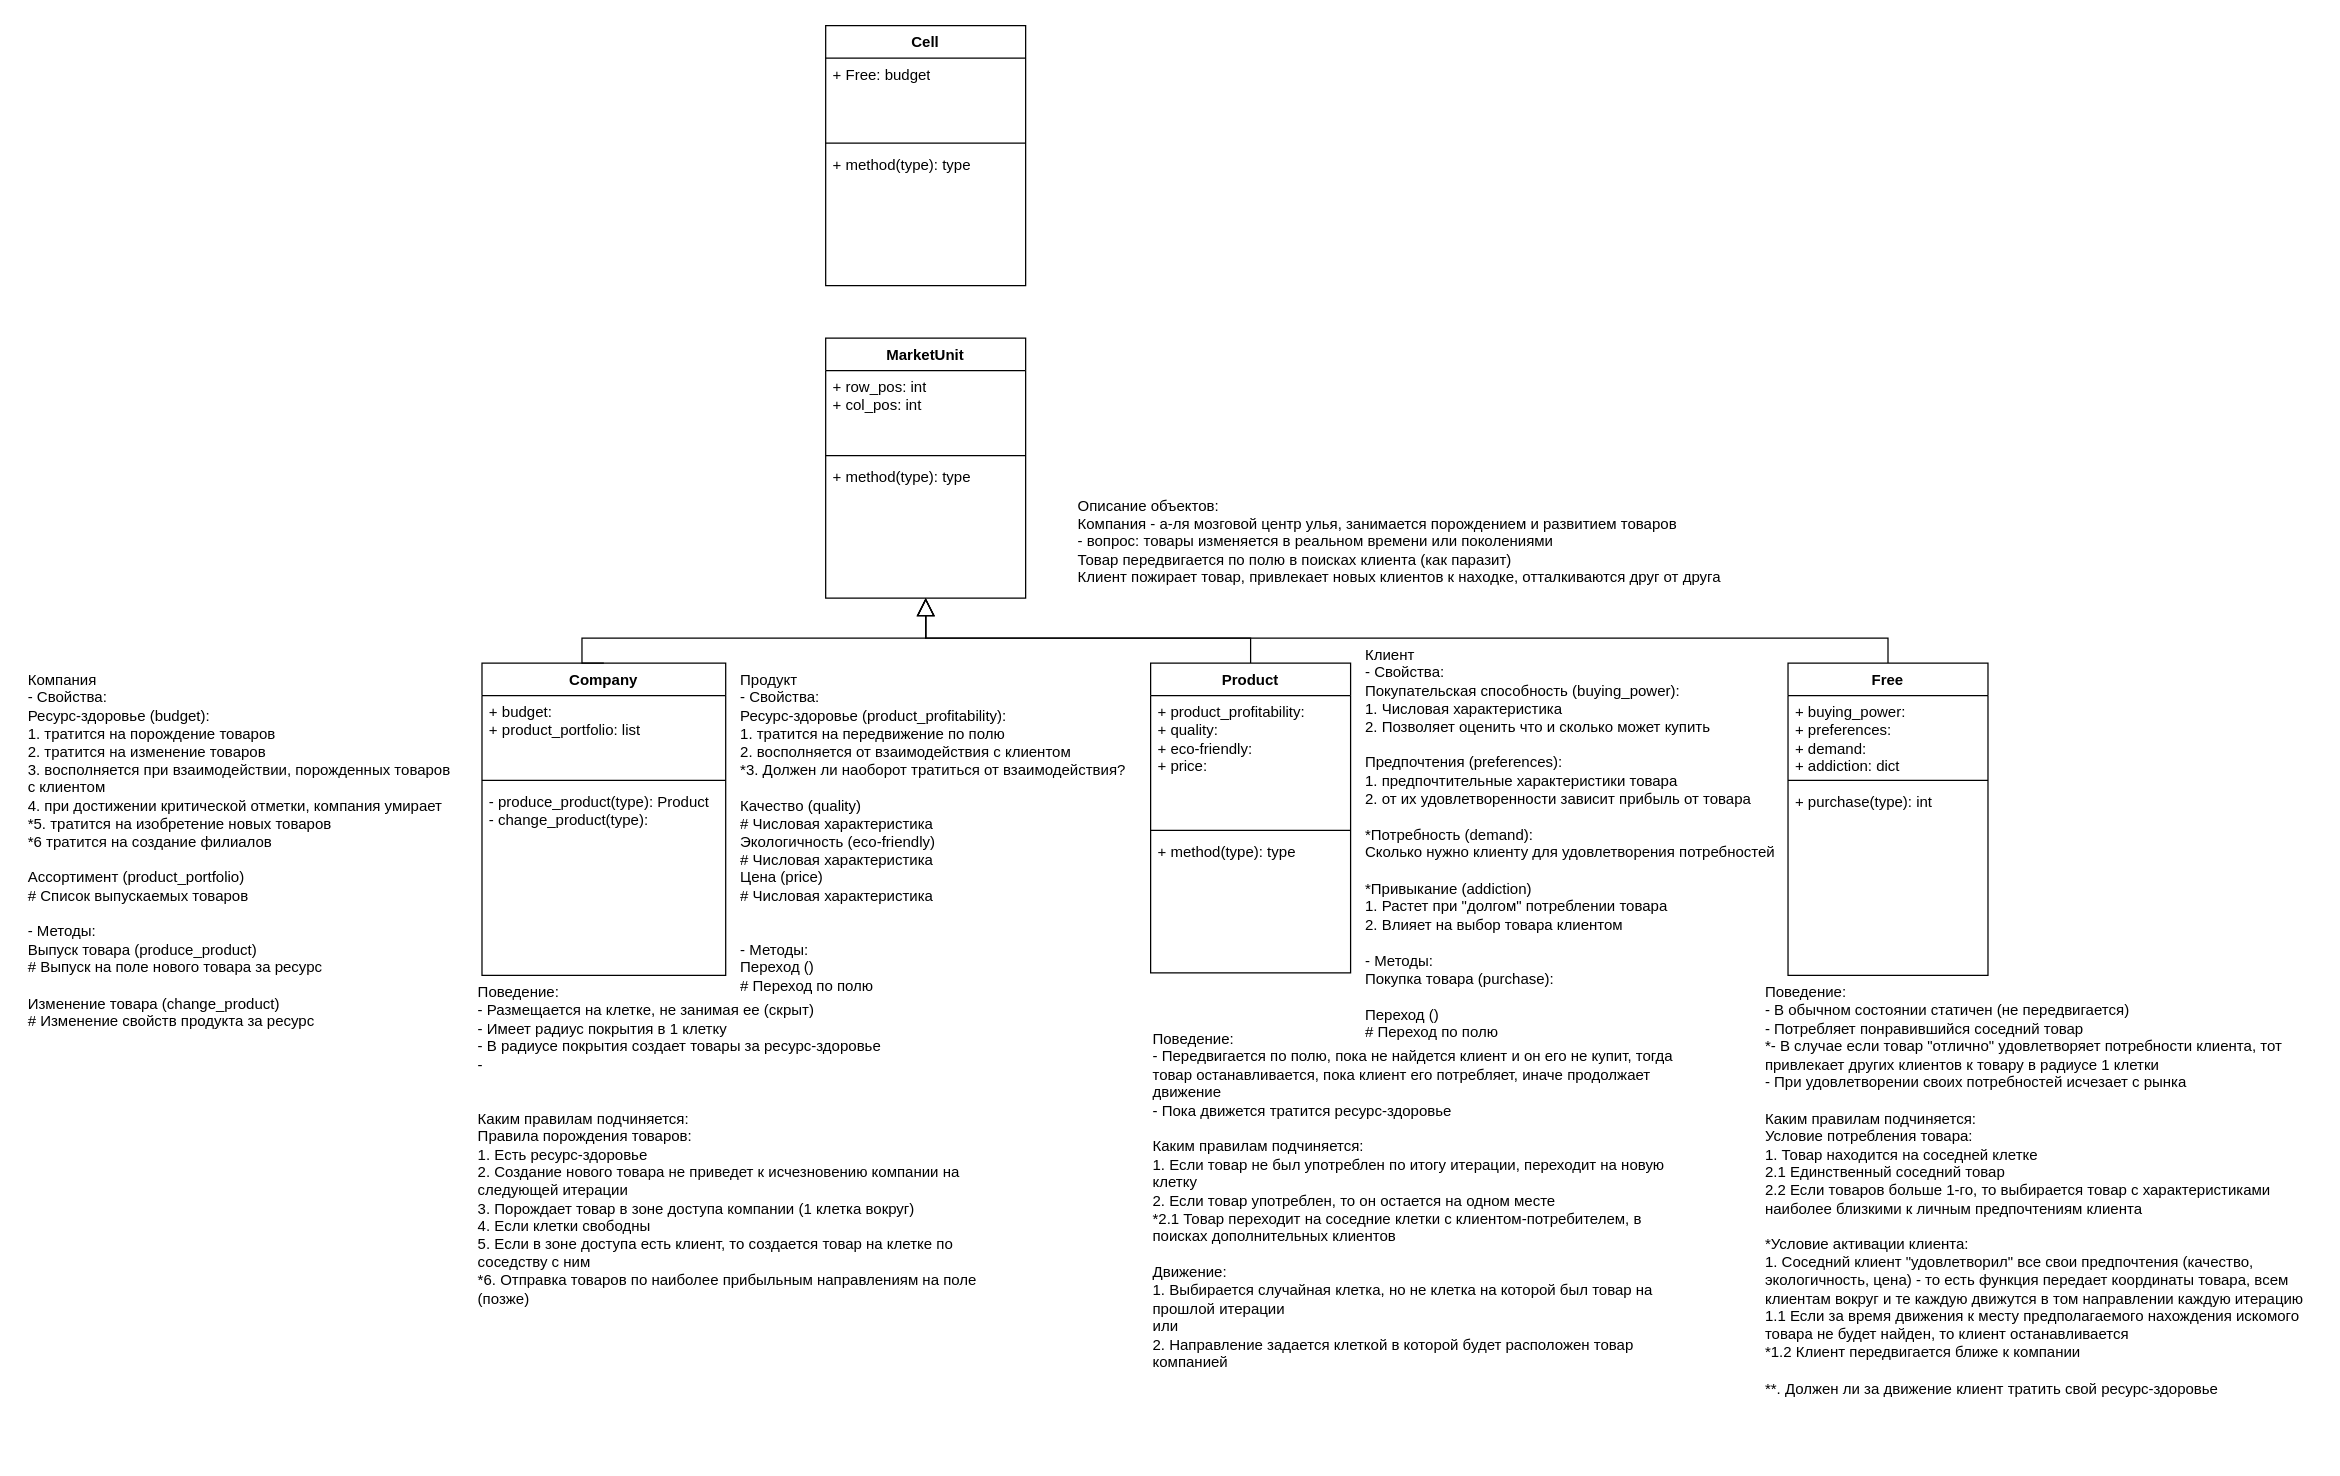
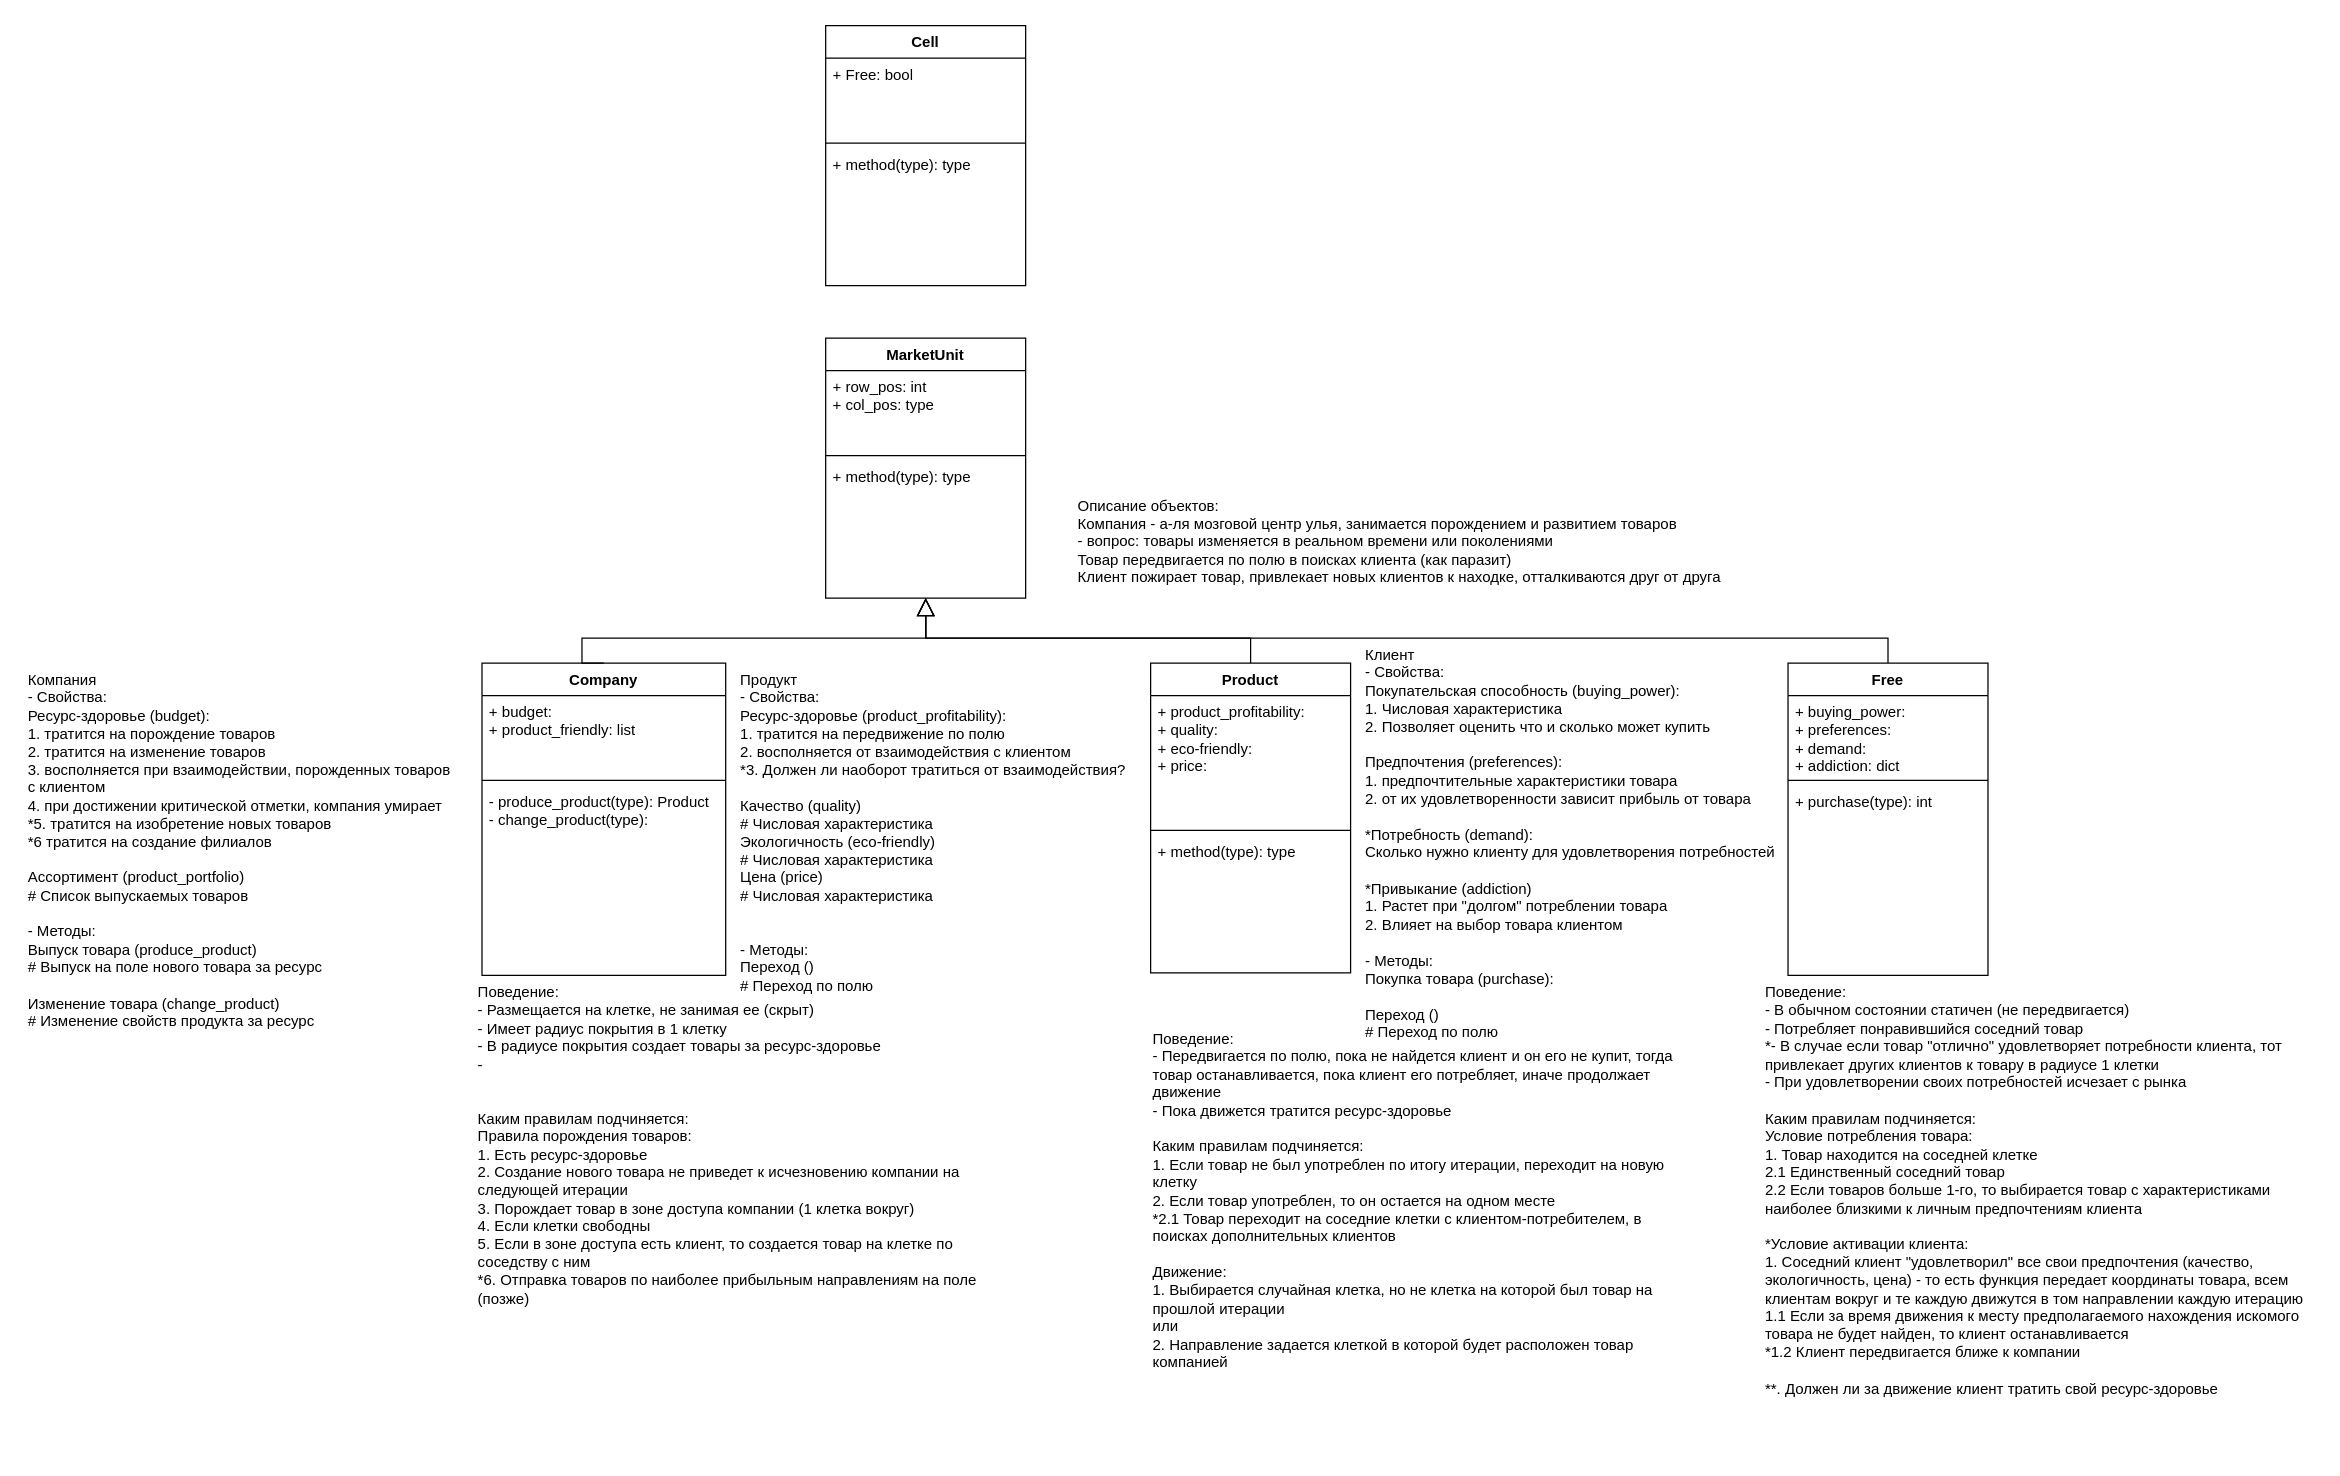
node "+ Free: budget": label "+ Free: budget" -> "+ Free: bool"
node "+ row_pos: int + col_pos: int": label "+ row_pos: int + col_pos: int" -> "+ row_pos: int + col_pos: type"
node "+ budget: + product_portfolio: list": label "+ budget: + product_portfolio: list" -> "+ budget: + product_friendly: list"
